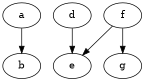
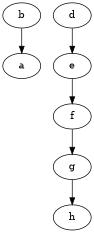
edge "a" -> "b": reversed
edge "f" -> "e": reversed
node "h": added
